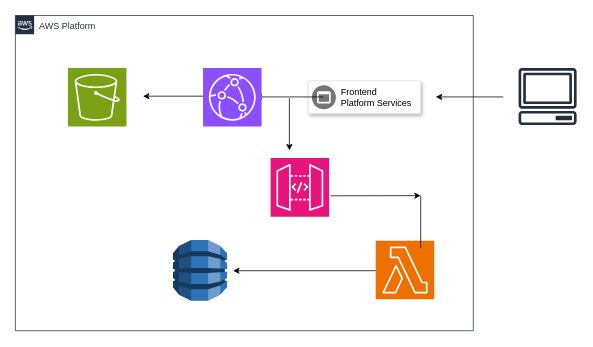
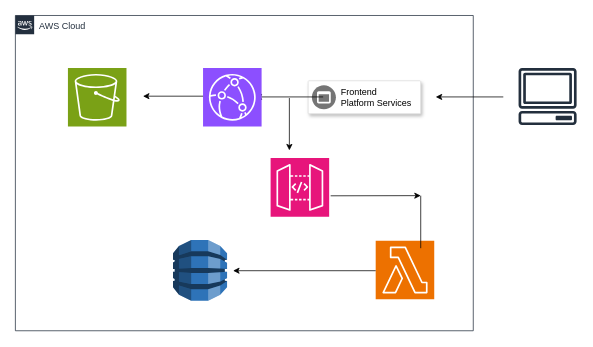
node "AWS Platform": label "AWS Platform" -> "AWS Cloud"
